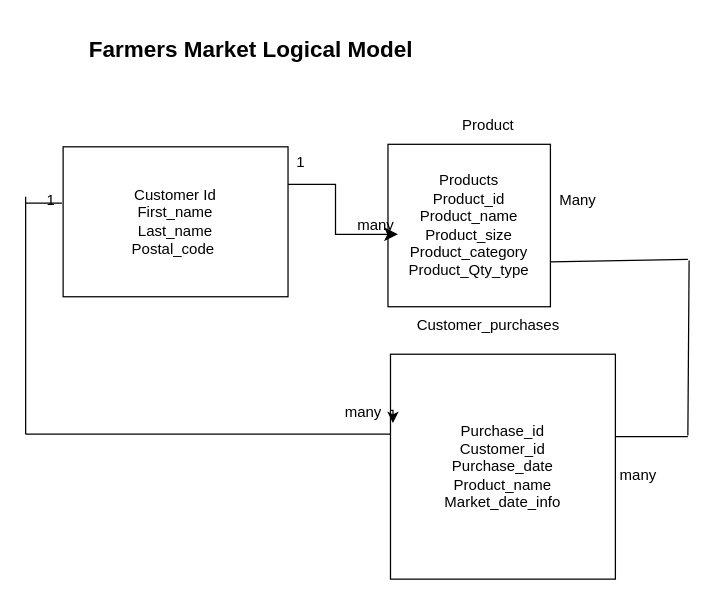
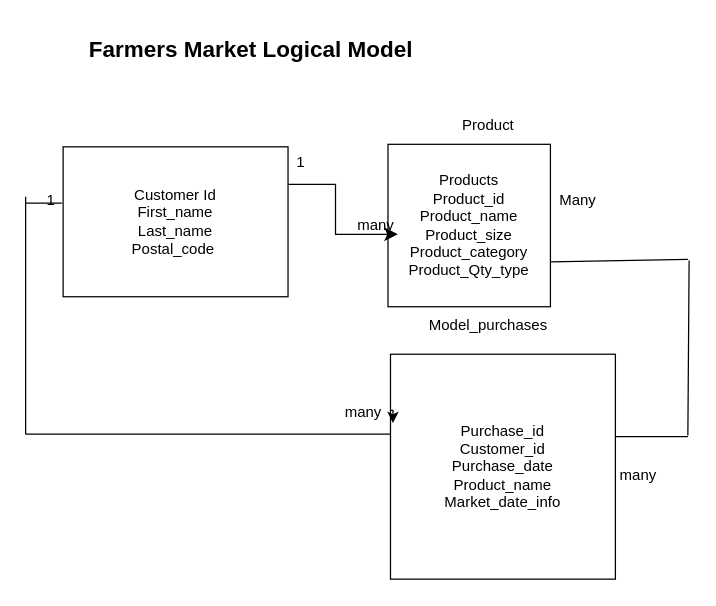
node "Customer_purchases": label "Customer_purchases" -> "Model_purchases"
